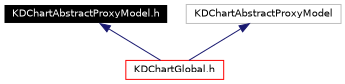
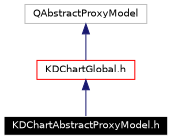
node "KDChartAbstractProxyModel": label "KDChartAbstractProxyModel" -> "QAbstractProxyModel"
edge "KDChartGlobal.h" -> "KDChartAbstractProxyModel.h": reversed
